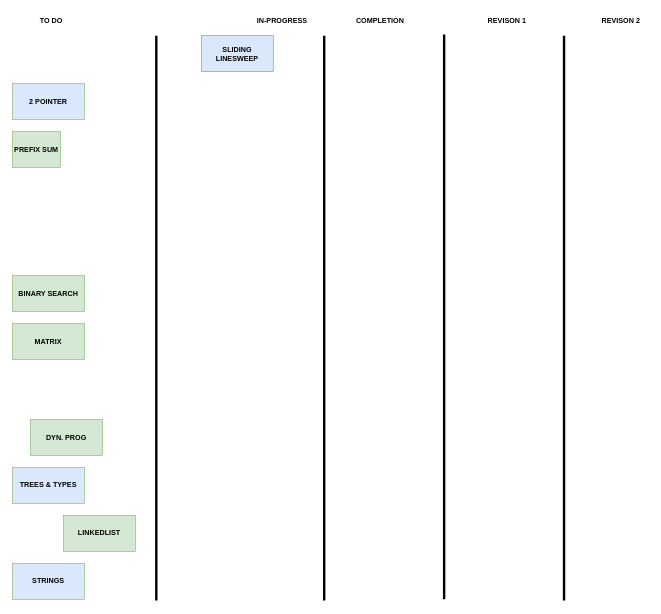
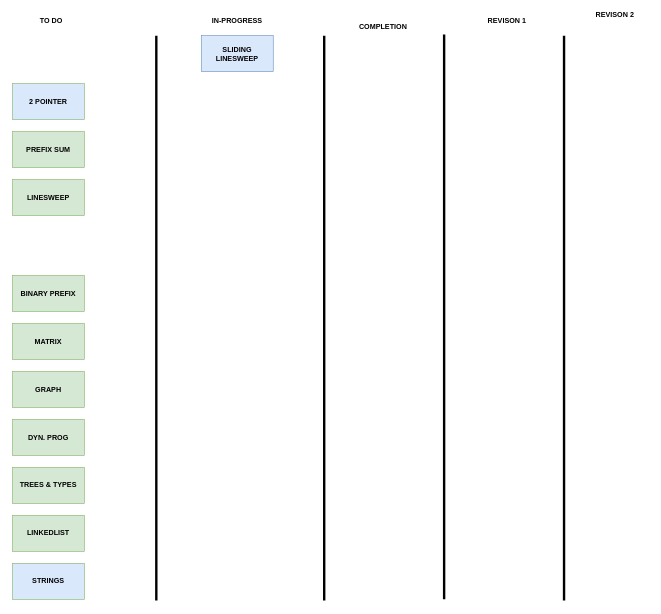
node "IN-PROGRESS": moved (282, 21) -> (237, 21)
node "COMPLETION": moved (381, 21) -> (384, 27)
node "REVISON 2": moved (621, 21) -> (615, 15)
node "PREFIX SUM": size 48x36 -> 72x36
node "LINESWEEP": added
node "BINARY SEARCH": label "BINARY SEARCH" -> "BINARY PREFIX"
node "GRAPH": added
node "DYN. PROG": moved (66, 438) -> (48, 438)
node "TREES & TYPES": fillcolor #dae8fc -> #d5e8d4
node "LINKEDLIST": moved (99, 534) -> (48, 534)
